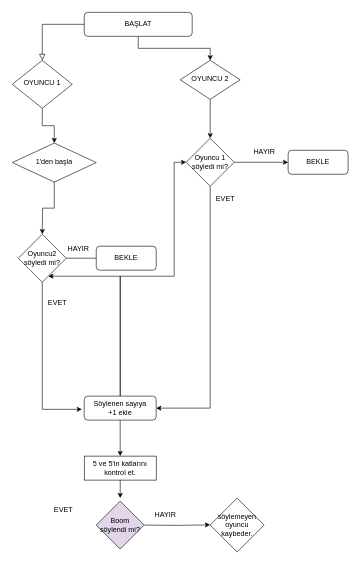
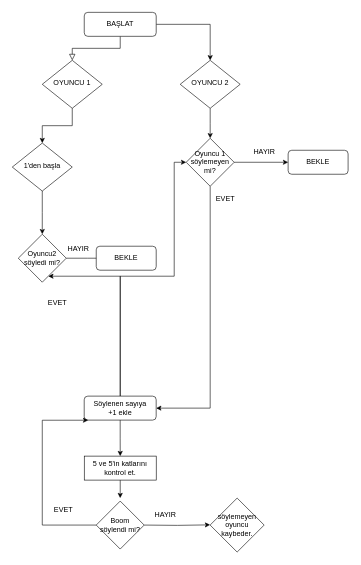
node "BAŞLAT": size 108x24 -> 72x24
node "OYUNCU 2": size 60x39 -> 60x48
node "OYUNCU 1": moved (42, 84) -> (72, 84)
node "Oyuncu 1 söyledi mi?": label "Oyuncu 1 söyledi mi?" -> "Oyuncu 1 söylemeyen mi?"
node "1'den başla": size 84x39 -> 60x48
edge "Oyuncu2 söyledi mi?" -> "Söylenen sayıya +1 ekle": removed
edge "Boom söylendi mi?" -> "Söylenen sayıya +1 ekle": added
node "Boom söylendi mi?": fillcolor #e1d5e7 -> #ffffff
